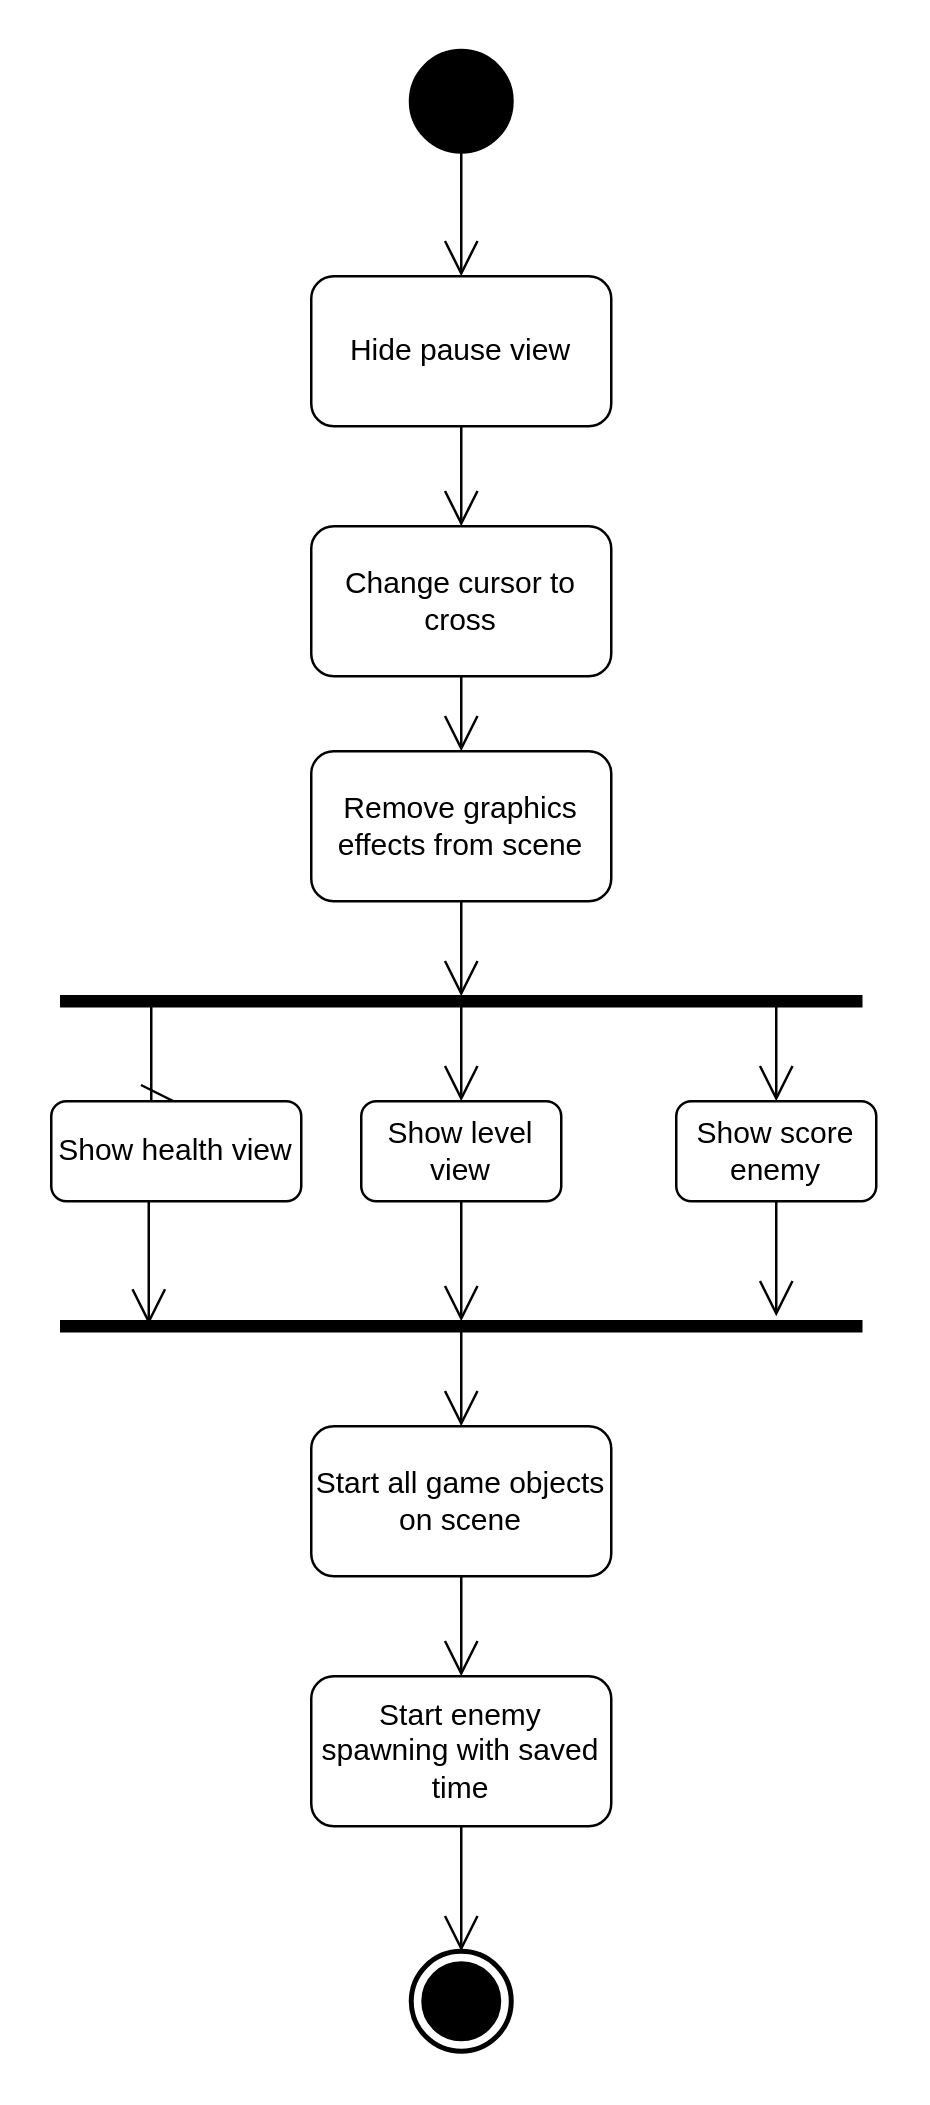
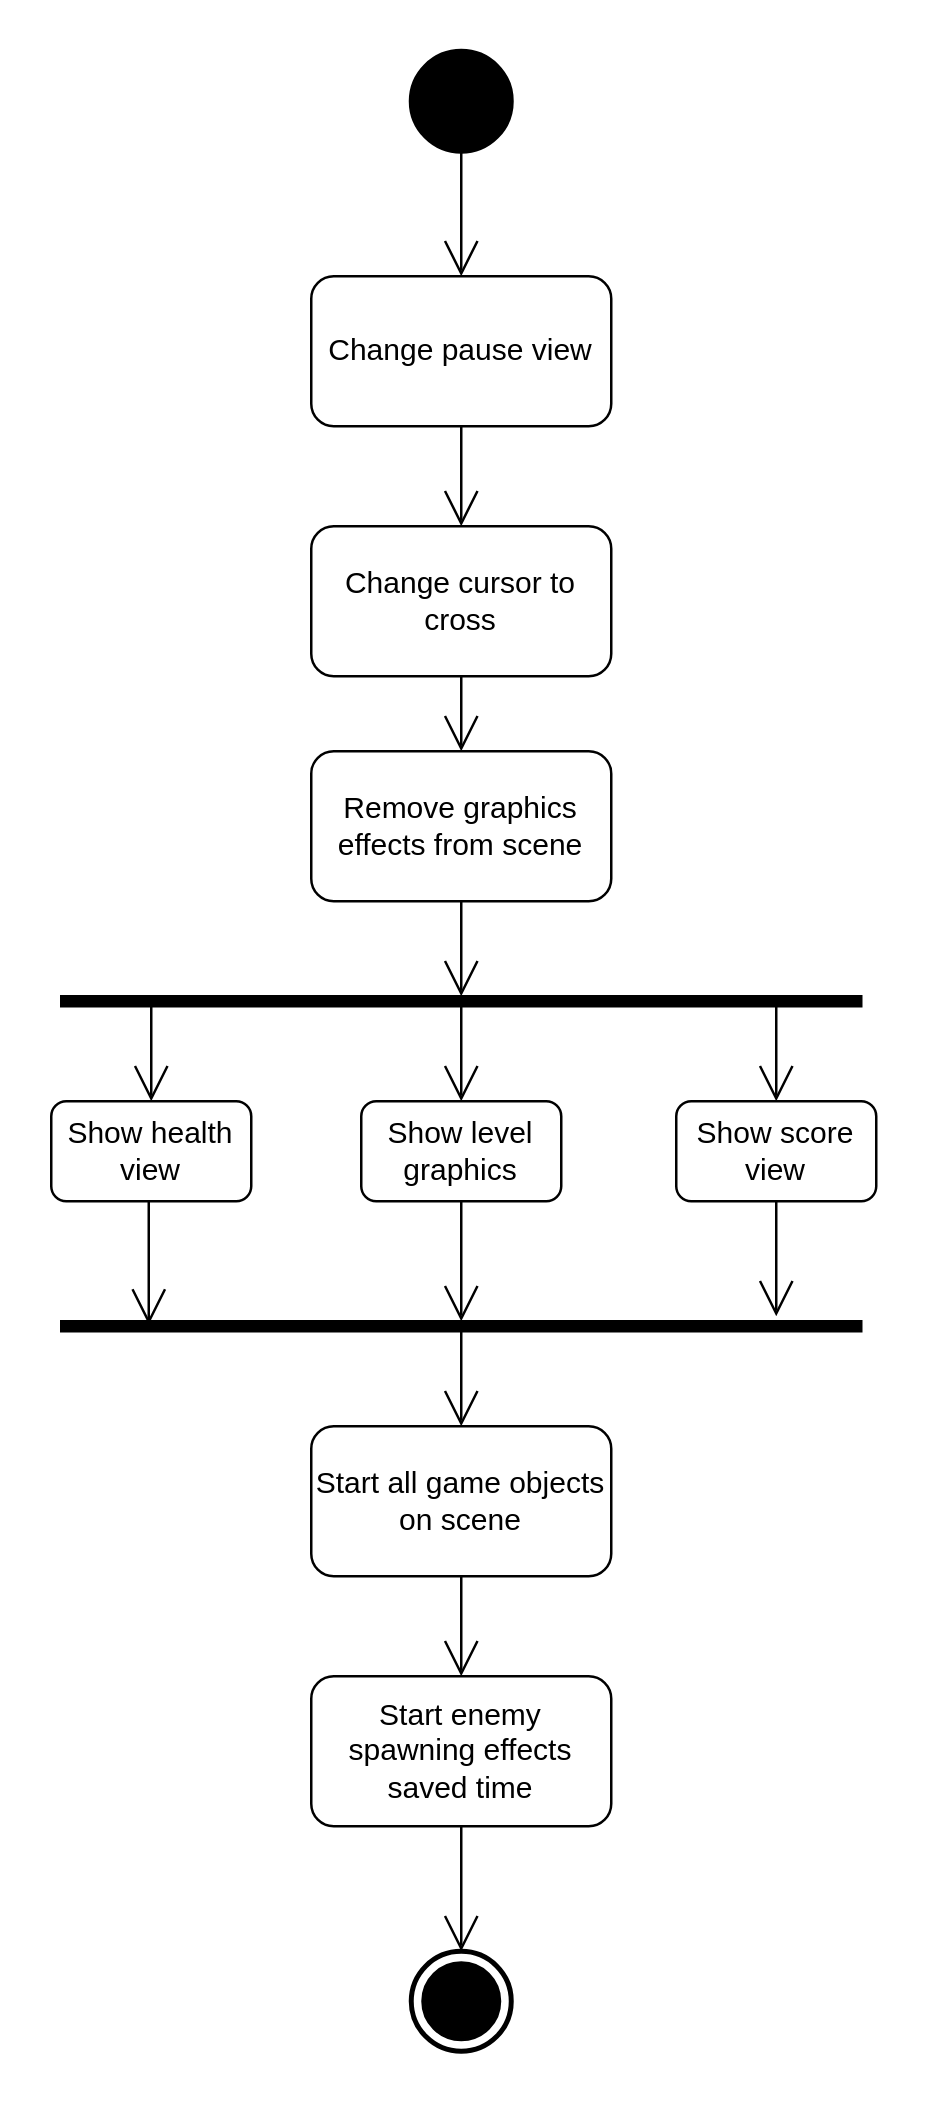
node "Hide pause view": label "Hide pause view" -> "Change pause view"
node "Show health view": size 250x100 -> 200x100
node "Show level view": label "Show level view" -> "Show level graphics"
node "Show score enemy": label "Show score enemy" -> "Show score view"
node "Start enemy spawning with saved time": label "Start enemy spawning with saved time" -> "Start enemy spawning effects saved time"
